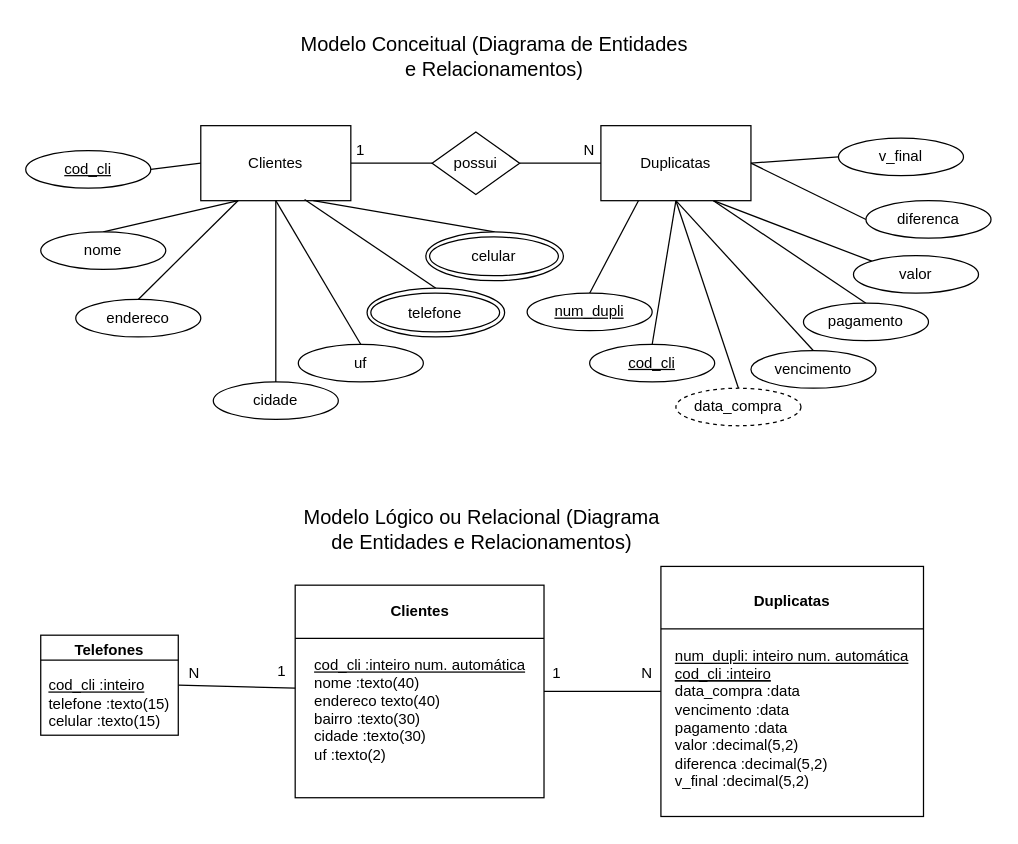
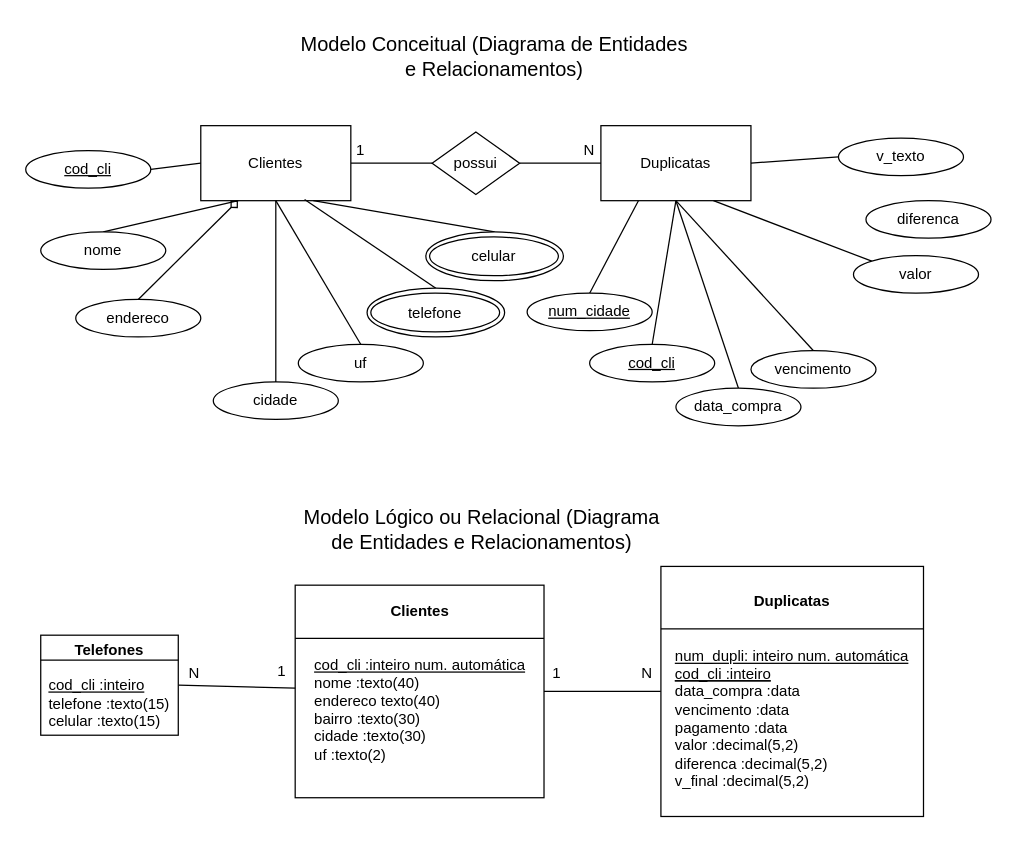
node "v_final": label "v_final" -> "v_texto"
edge "Duplicatas" -- "diferenca": removed
edge "Clientes" -- "endereco": arrowhead none -> diamond
edge "Duplicatas" -- "pagamento": removed
node "num_dupli": label "num_dupli" -> "num_cidade"
node "pagamento": removed
node "data_compra": style dashed -> solid
